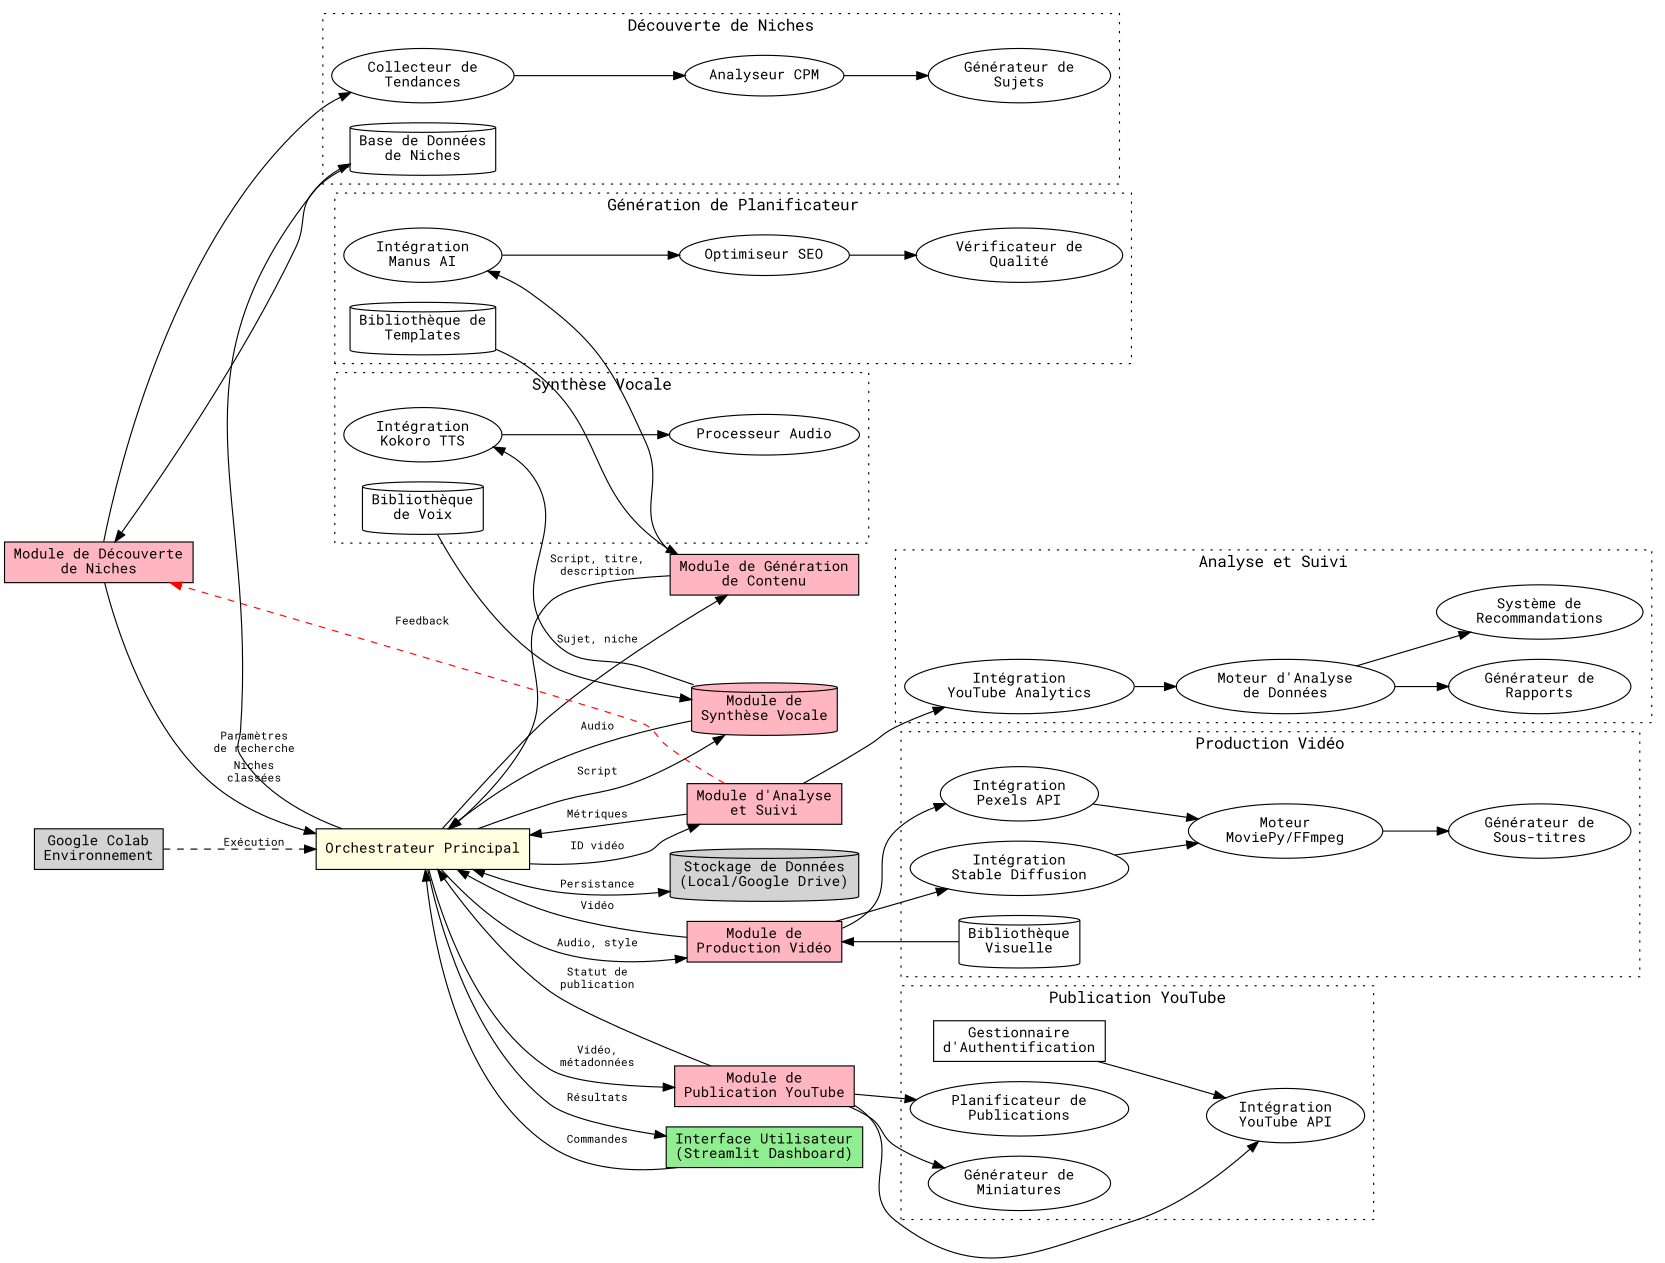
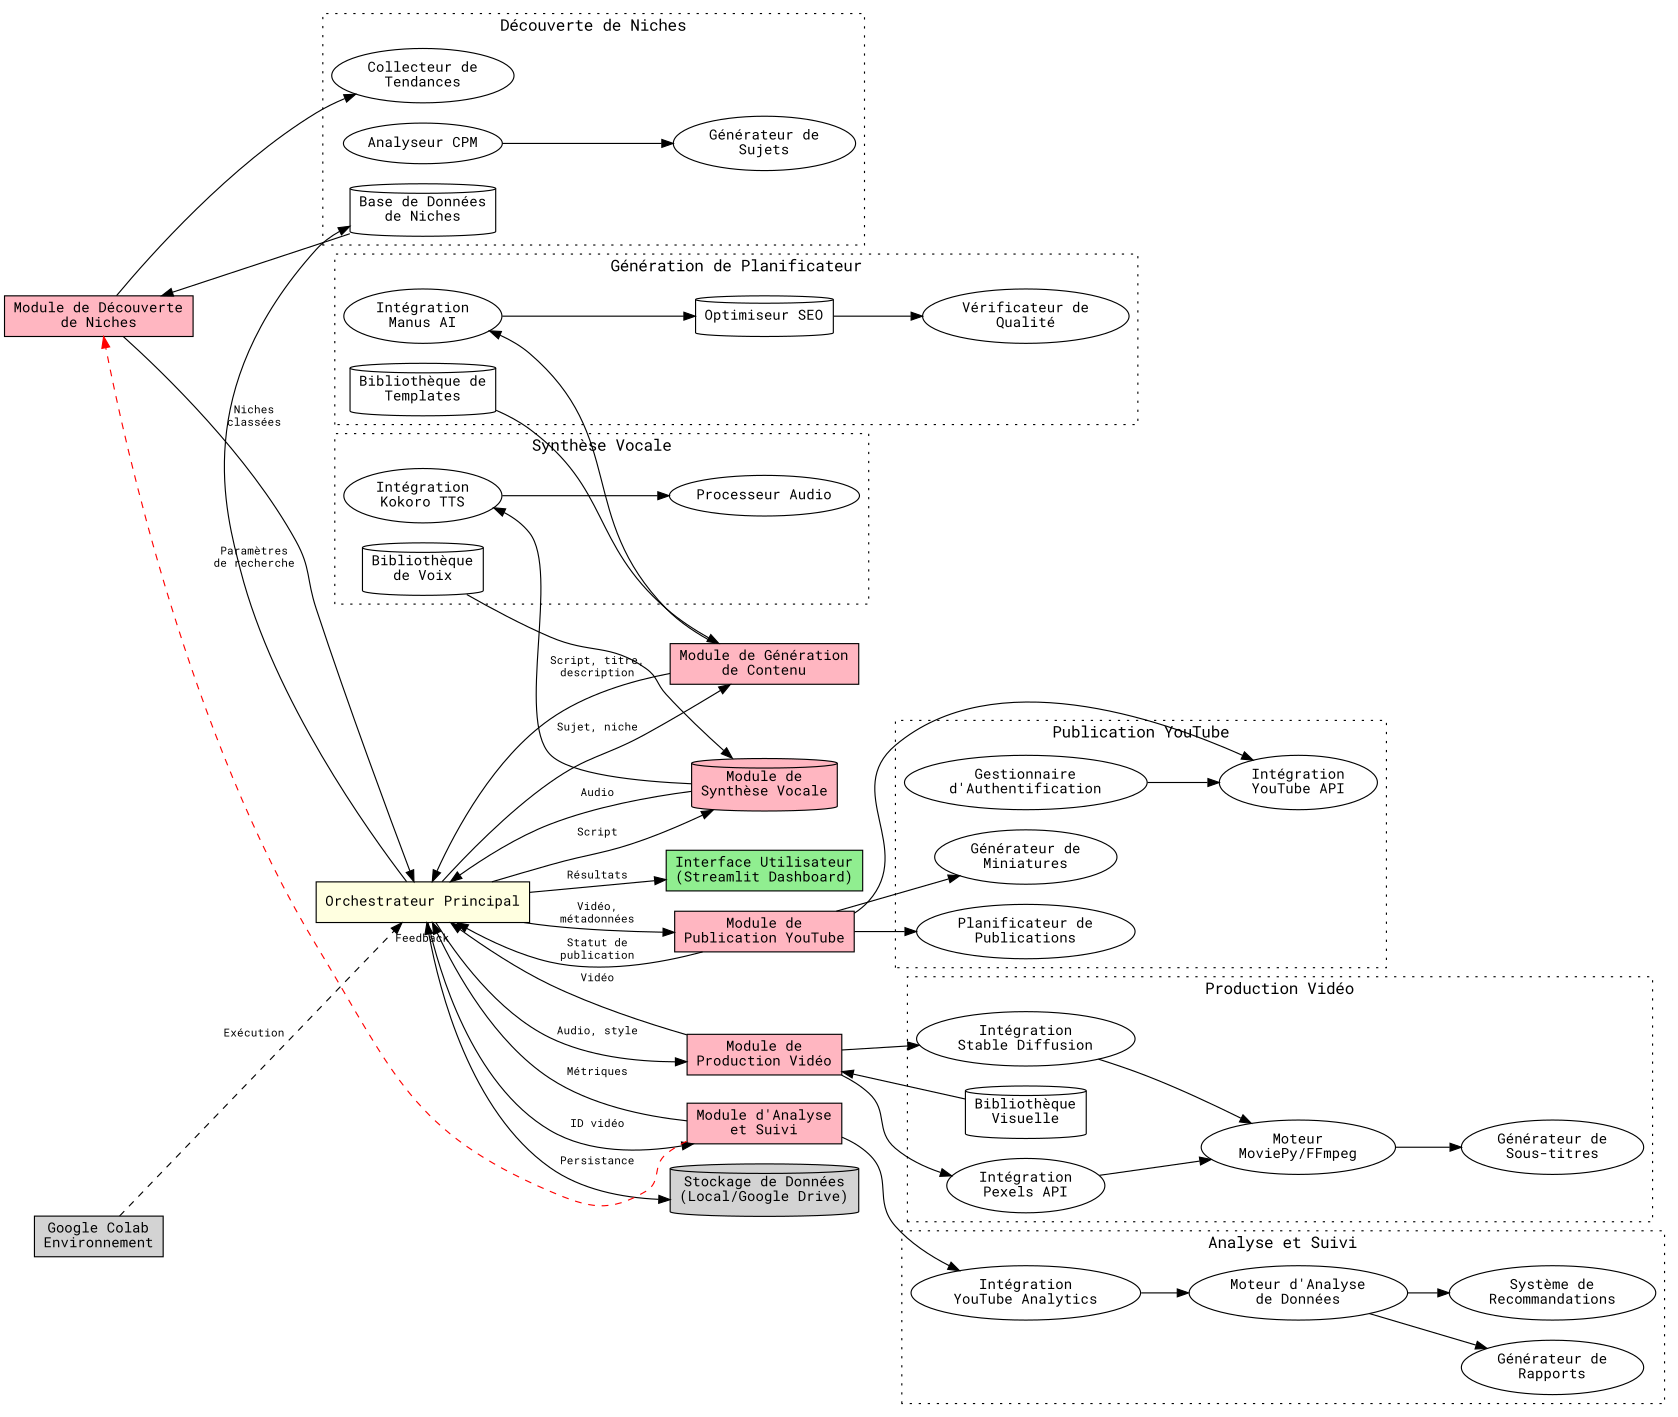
edge "Collecteur de Tendances" -> "Analyseur CPM": removed
node "Optimiseur SEO": shape ellipse -> cylinder
node "Gestionnaire d'Authentification": shape box -> ellipse
edge "Interface Utilisateur (Streamlit Dashboard)" -> "Orchestrateur Principal": removed, label "Commandes"
